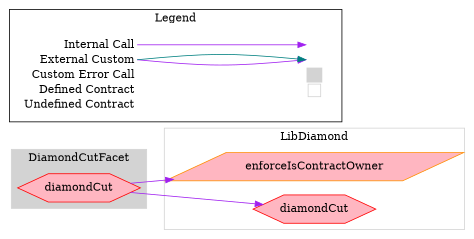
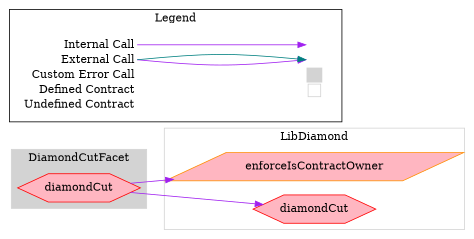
node "Internal Call": text "External Custom" -> "External Call"
